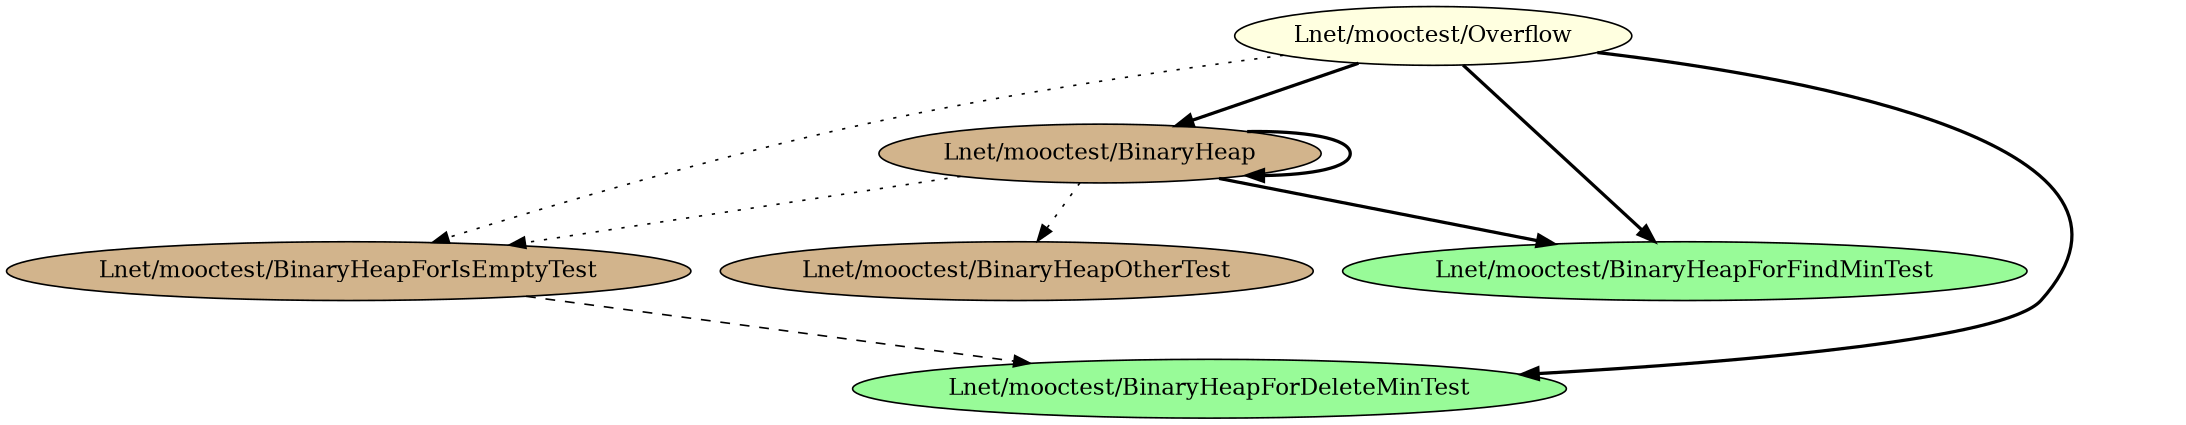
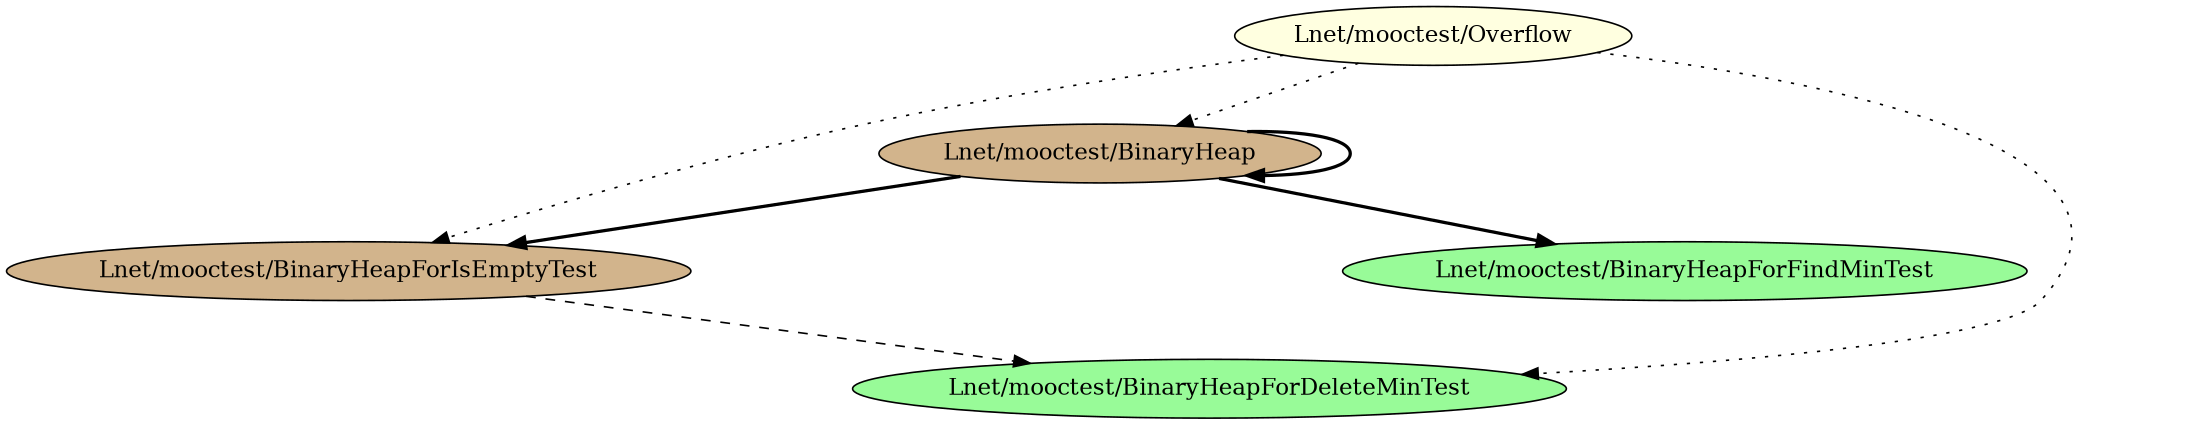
edge "Lnet/mooctest/Overflow" -> "Lnet/mooctest/BinaryHeap": style bold -> dotted
edge "Lnet/mooctest/Overflow" -> "Lnet/mooctest/BinaryHeapForFindMinTest": removed
edge "Lnet/mooctest/BinaryHeap" -> "Lnet/mooctest/BinaryHeapForIsEmptyTest": style dotted -> bold
edge "Lnet/mooctest/Overflow" -> "Lnet/mooctest/BinaryHeapForDeleteMinTest": style bold -> dotted
node "Lnet/mooctest/BinaryHeapOtherTest": removed
